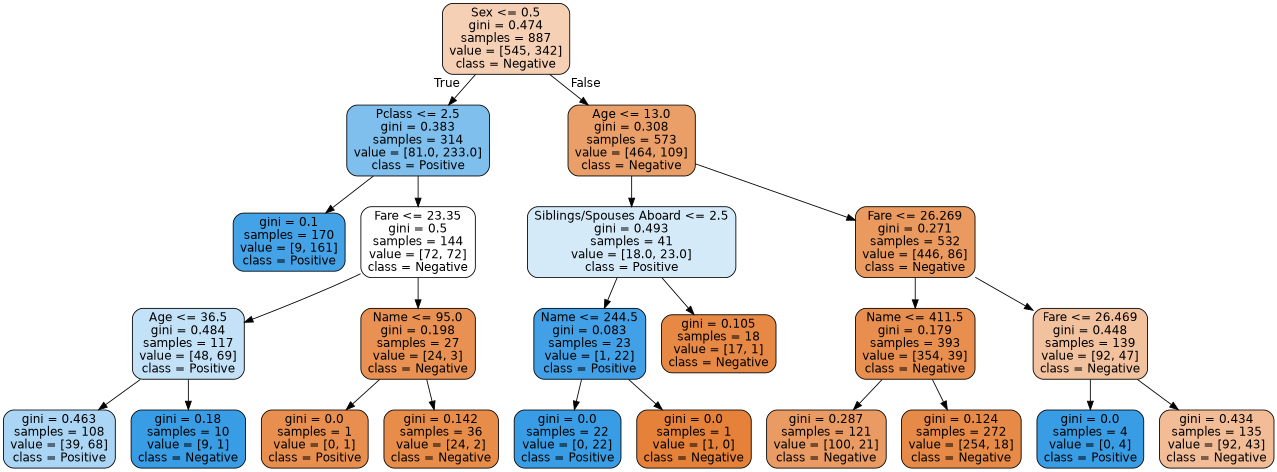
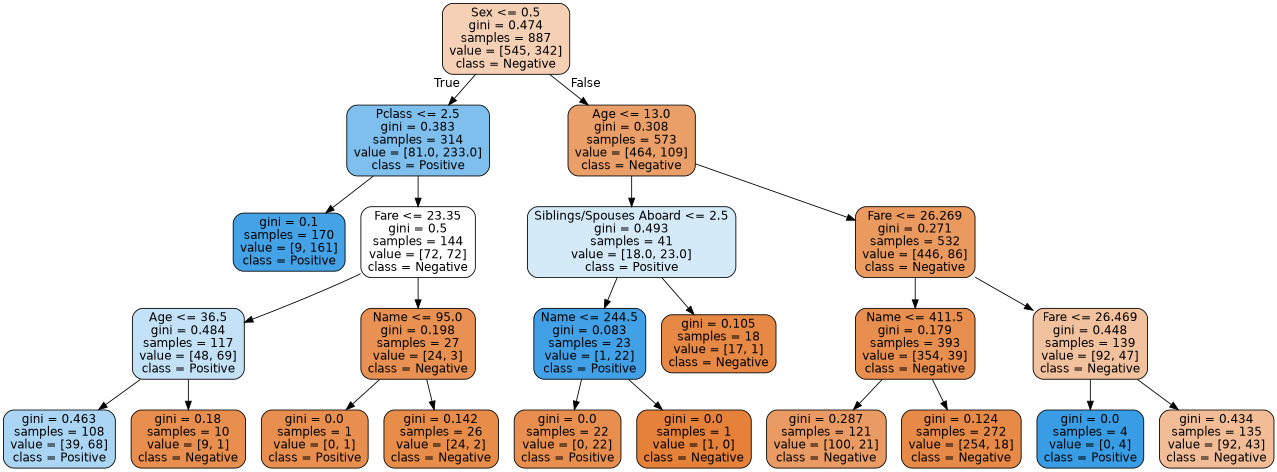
node "gini = 0.18 samples = 10 value = [9, 1] class = Negative": fillcolor #399de5 -> #e88f4f
node "gini = 0.142 samples = 36 value = [24, 2] class = Negative": label "gini = 0.142 samples = 36 value = [24, 2] class = Negative" -> "gini = 0.142 samples = 26 value = [24, 2] class = Negative"
node "gini = 0.0 samples = 22 value = [0, 22] class = Positive": fillcolor #399de5 -> #e88f4f
